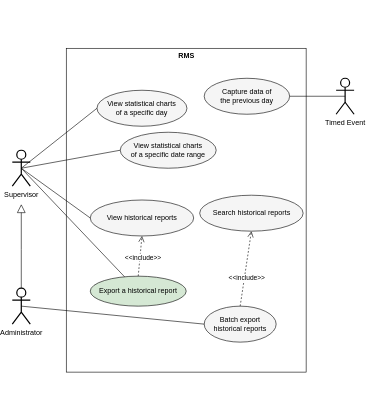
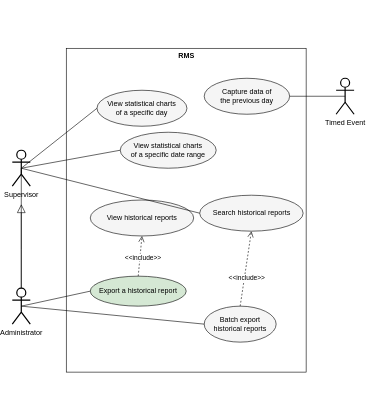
edge "Supervisor" -- "View historical reports": now "Supervisor" -- "Administrator"
edge "Supervisor" -- "Export a historical report": now "Supervisor" -- "Search historical reports"
edge "Export a historical report" -- "Administrator": added
